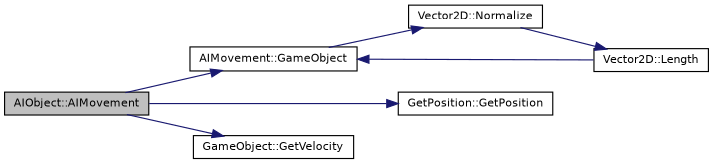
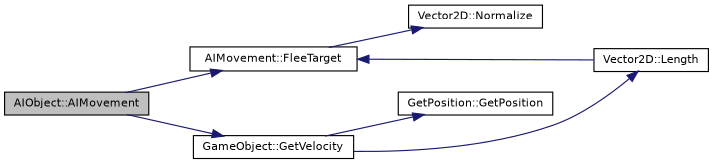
edge "Vector2D::Normalize" -> "Vector2D::Length": now "GameObject::GetVelocity" -> "Vector2D::Length"
node "AIMovement::GameObject": label "AIMovement::GameObject" -> "AIMovement::FleeTarget"
edge "AIObject::AIMovement" -> "GetPosition::GetPosition": now "GameObject::GetVelocity" -> "GetPosition::GetPosition"
